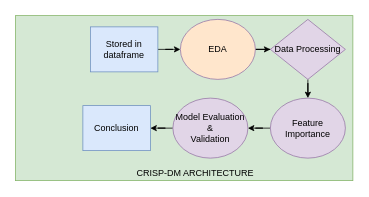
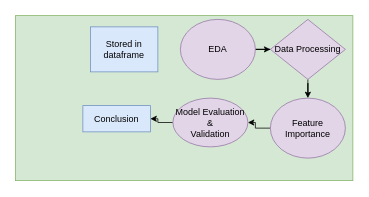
edge "Stored in dataframe" -> "EDA": removed
node "EDA": fillcolor #ffe6cc -> #e1d5e7
node "Conclusion": size 68x45 -> 68x26
node "Model Evaluation & Validation": size 75x60 -> 75x49
node "CRISP-DM ARCHITECTURE": removed
